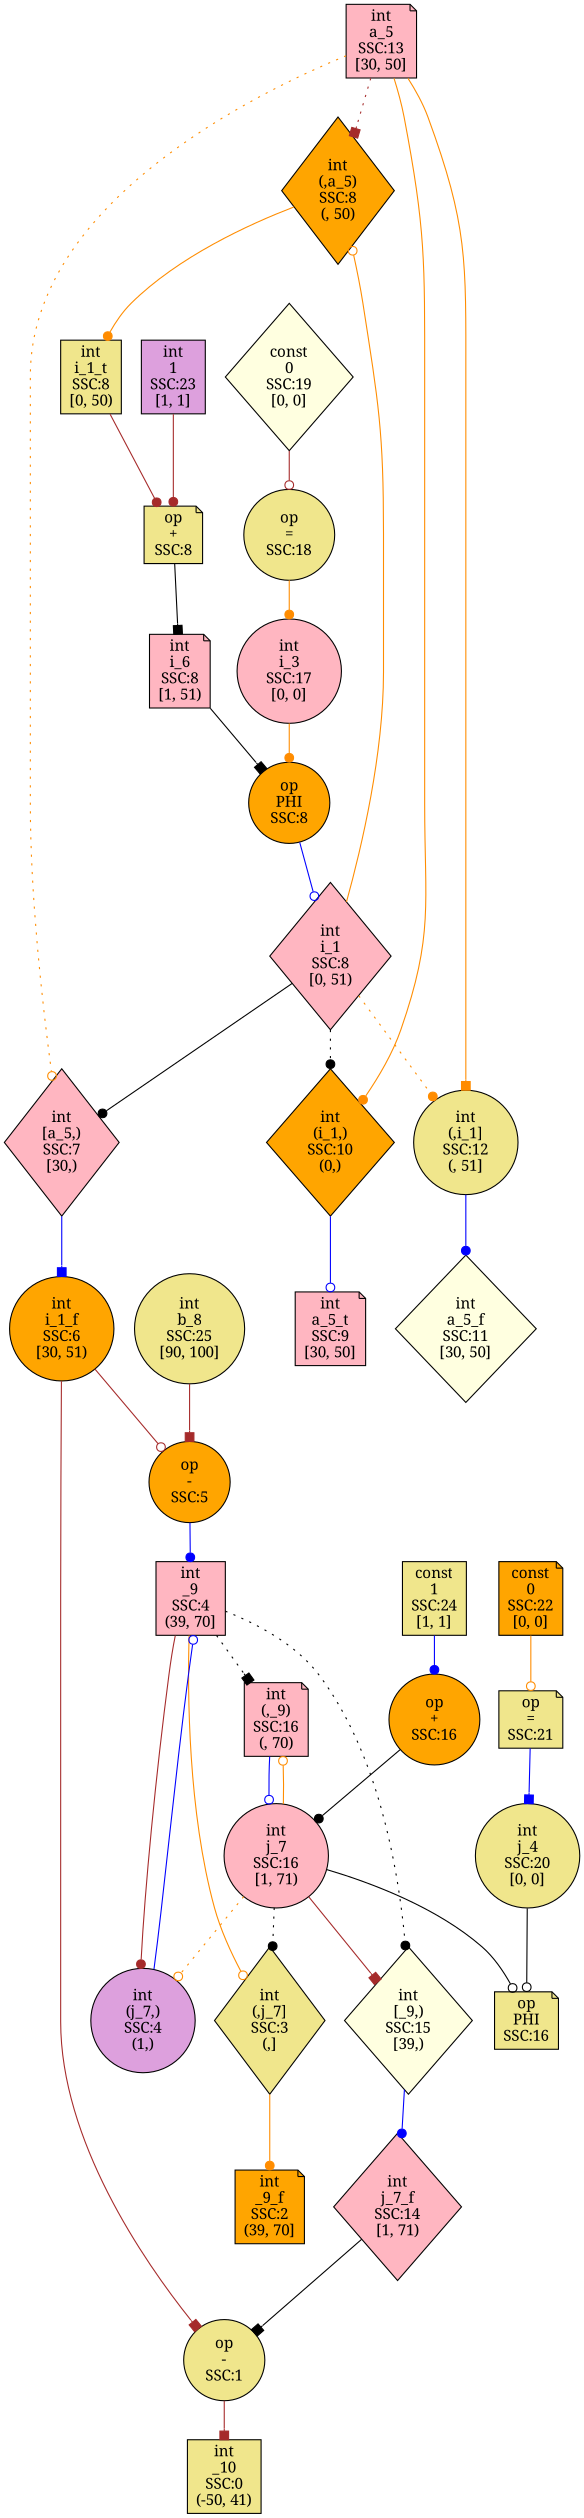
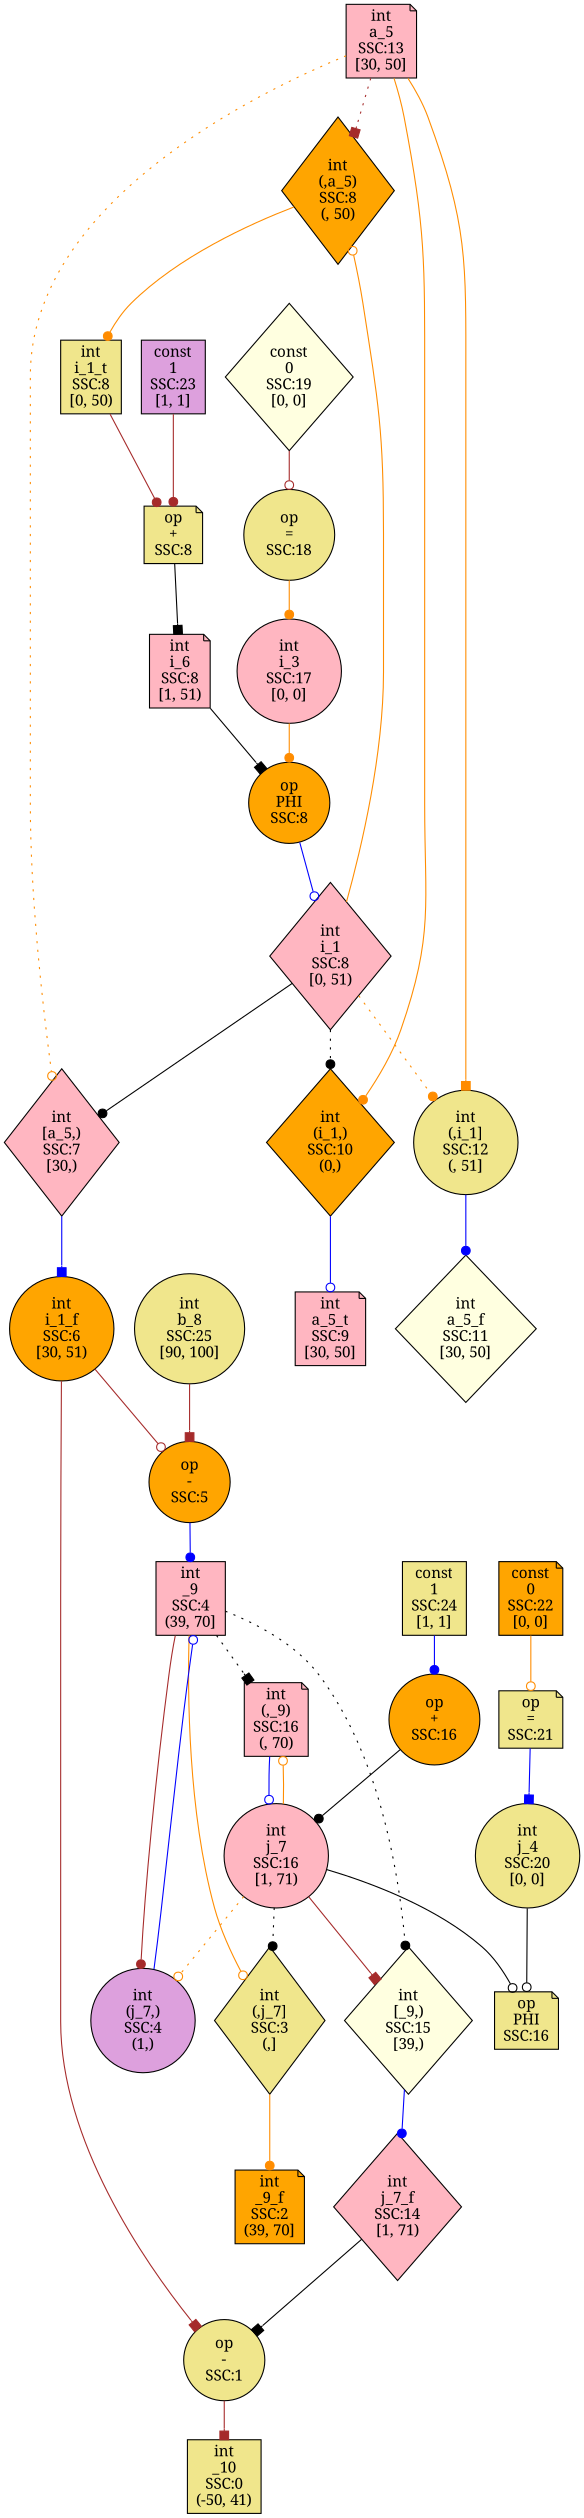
node "int 1 SSC:23 [1, 1]": label "int 1 SSC:23 [1, 1]" -> "const 1 SSC:23 [1, 1]"
